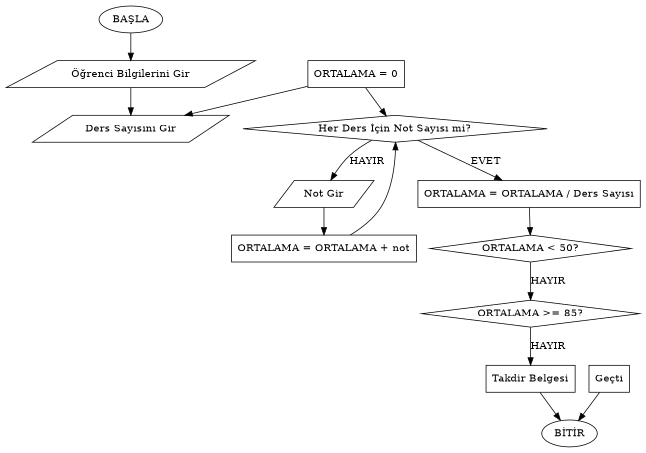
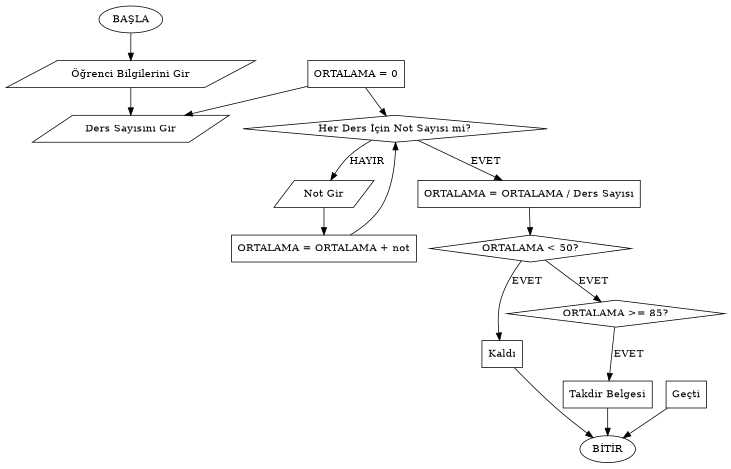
edge "ORTALAMA < 50?" -> "ORTALAMA >= 85?": label "HAYIR" -> "EVET"
edge "ORTALAMA >= 85?" -> "Takdir Belgesi": label "HAYIR" -> "EVET"
node "Kaldı": added
